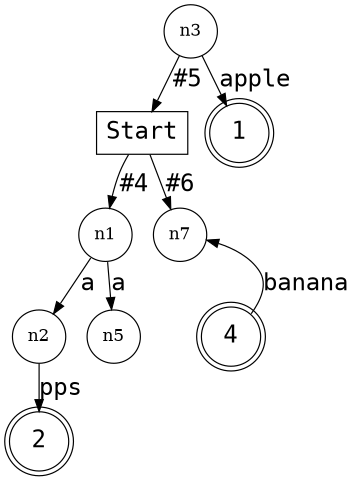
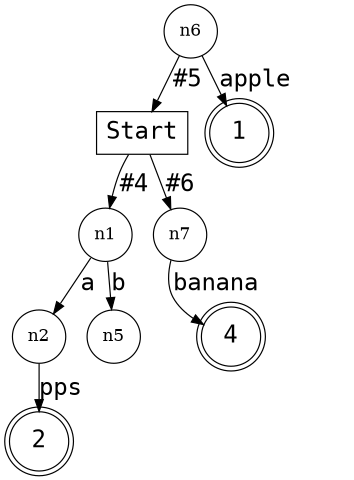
node "n3": label "n3" -> "n6"
edge "4" -> "n7": reversed
edge "n1" -> "n5": label "a" -> "b"
